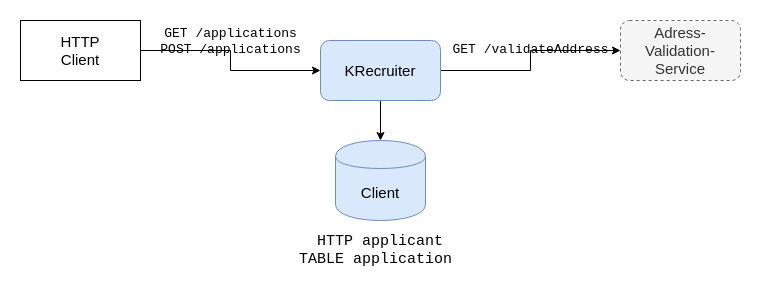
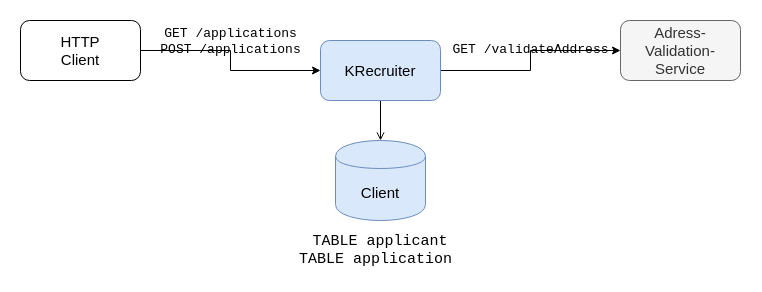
node "HTTP Client": shape rectangle -> rounded rectangle
node "Adress-Validation-Service": style dashed -> solid
edge "KRecruiter" -> "Client": arrowhead classic -> open
node "HTTP applicant TABLE application": label "HTTP applicant TABLE application" -> "TABLE applicant TABLE application"
